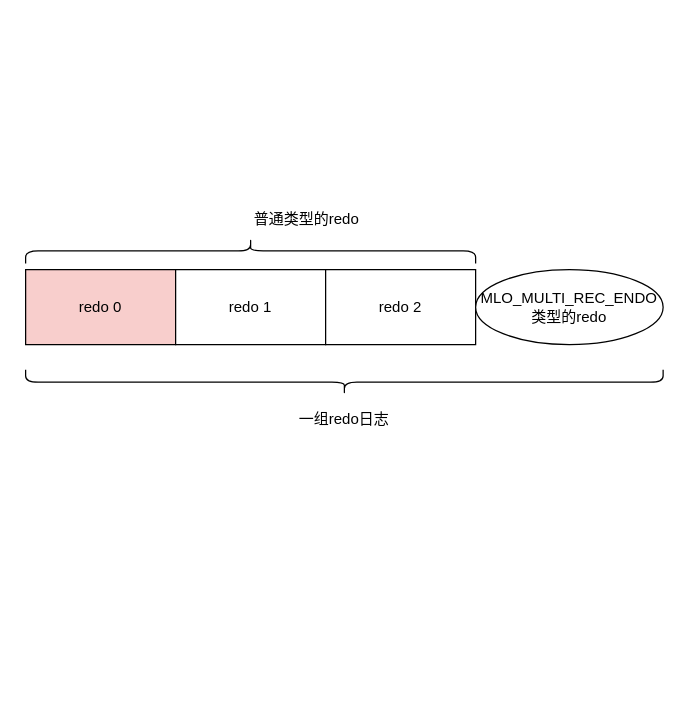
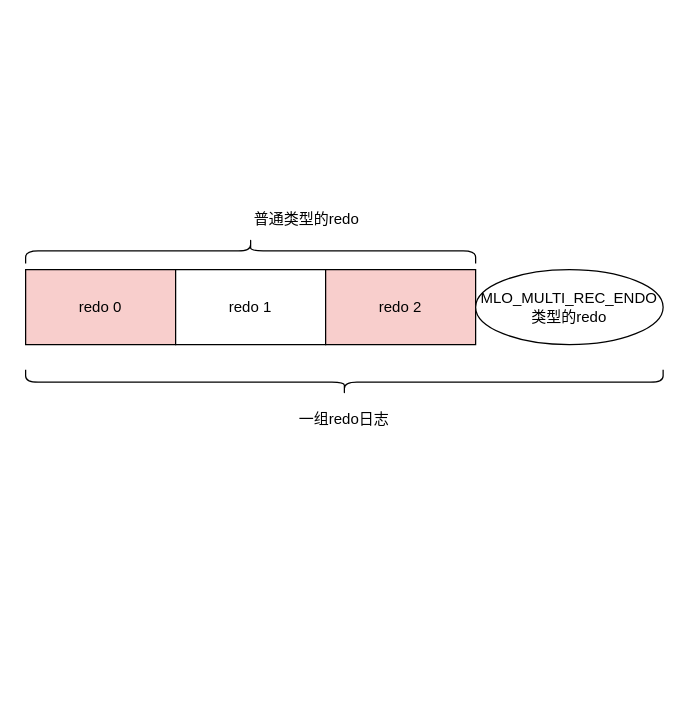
node "redo 2": fillcolor #ffffff -> #f8cecc
